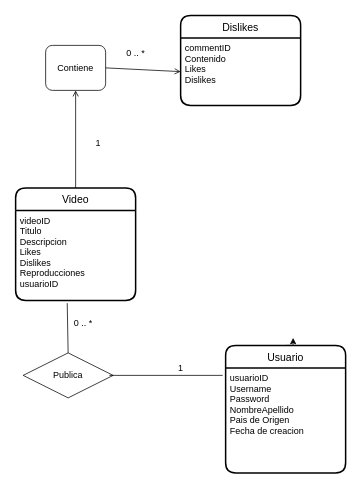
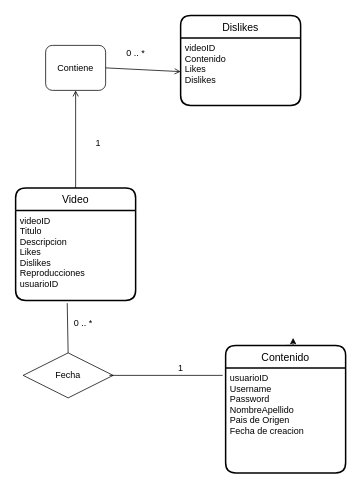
node "commentID Contenido Likes Dislikes": label "commentID Contenido Likes Dislikes" -> "videoID Contenido Likes Dislikes"
node "Usuario": label "Usuario" -> "Contenido"
node "Publica": label "Publica" -> "Fecha"
